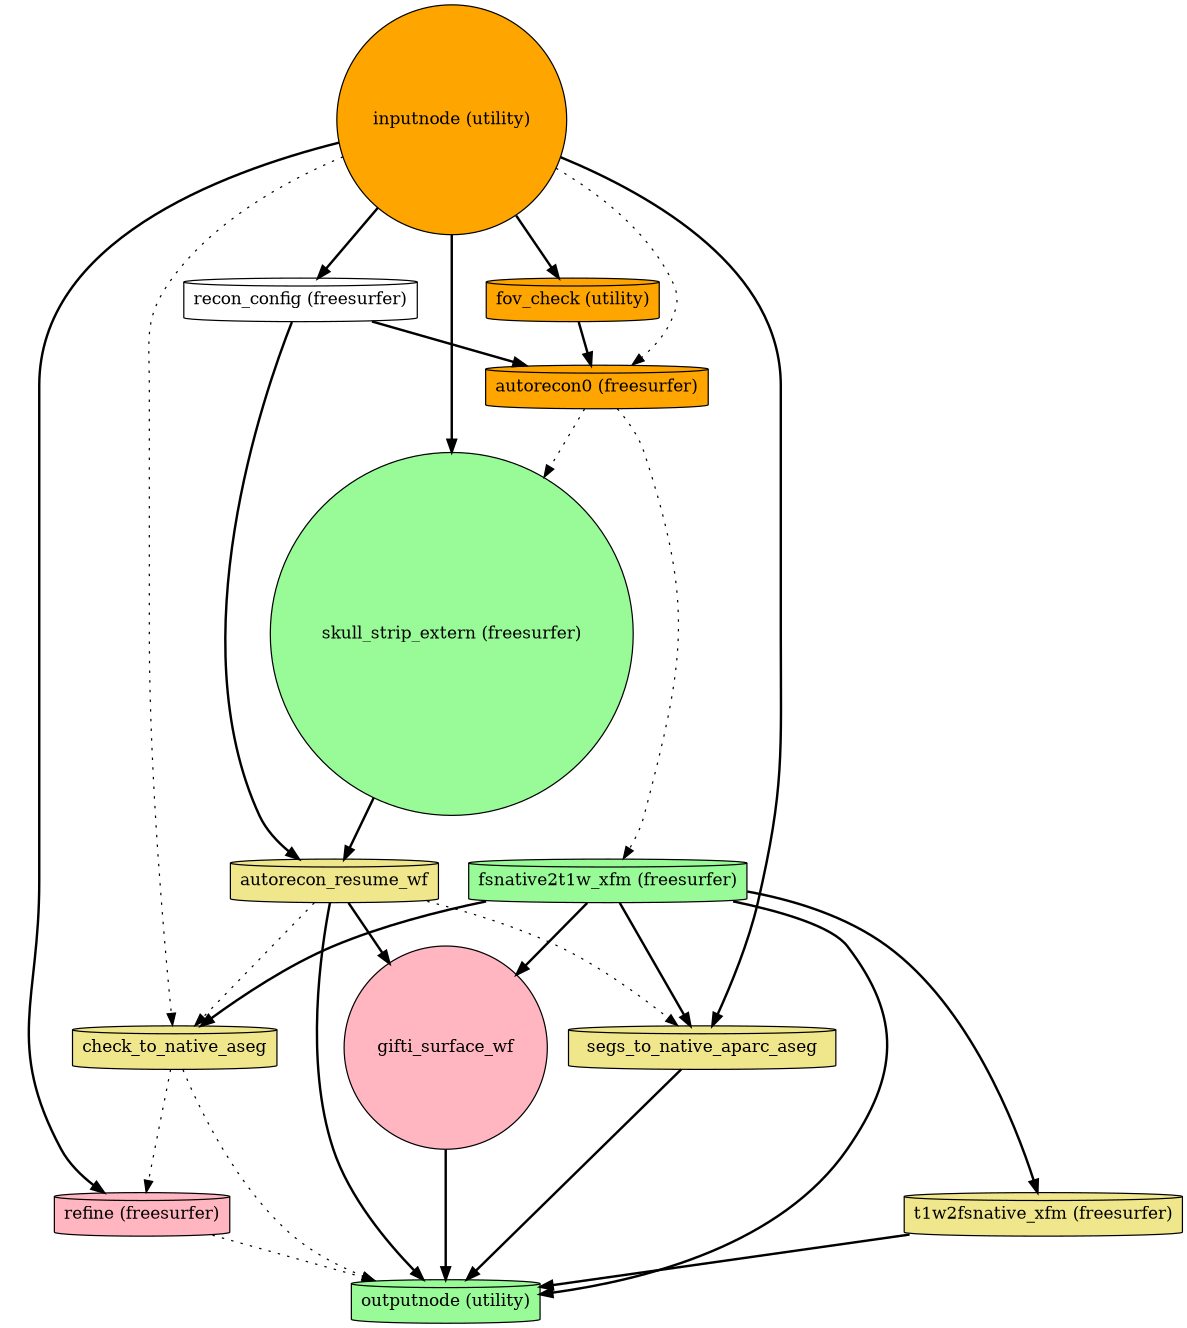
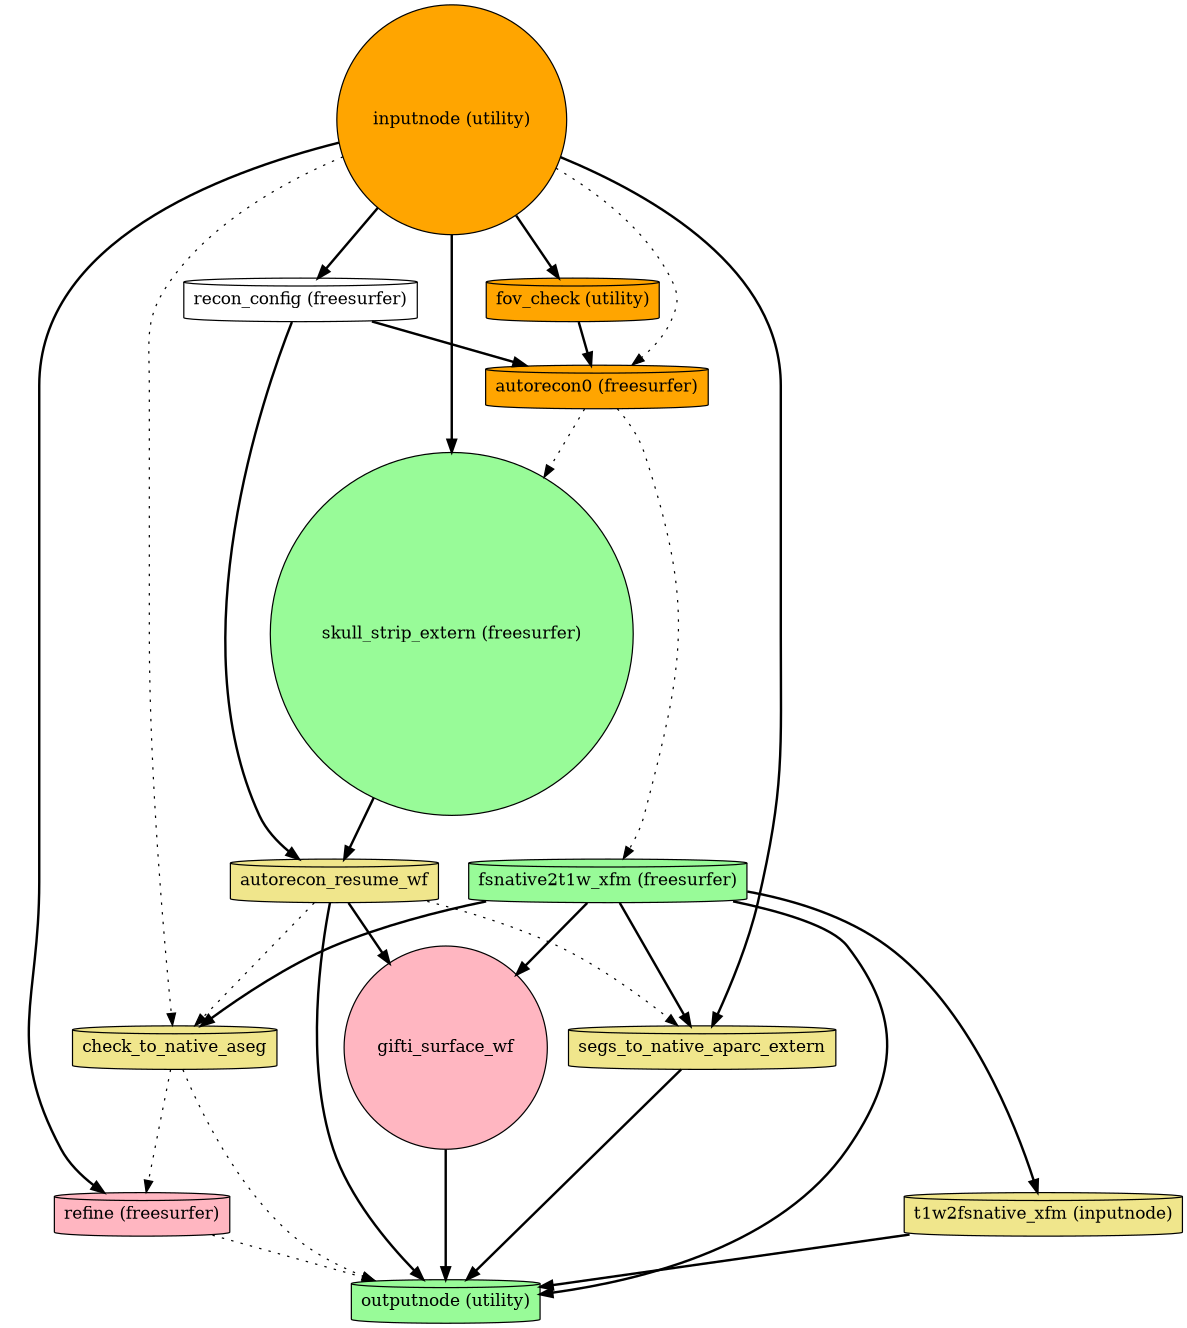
node "segs_to_native_aparc_aseg": label "segs_to_native_aparc_aseg" -> "segs_to_native_aparc_extern"
node "t1w2fsnative_xfm (freesurfer)": label "t1w2fsnative_xfm (freesurfer)" -> "t1w2fsnative_xfm (inputnode)"
